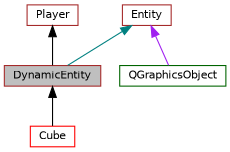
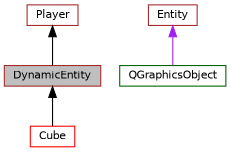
edge "DynamicEntity" -> "Entity": removed
